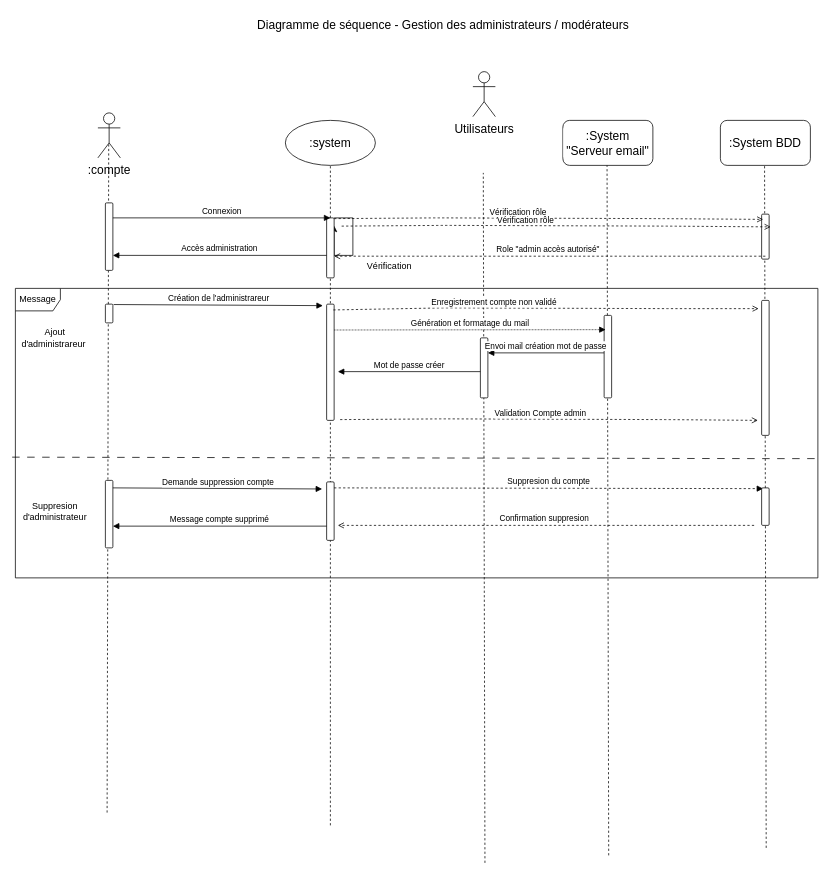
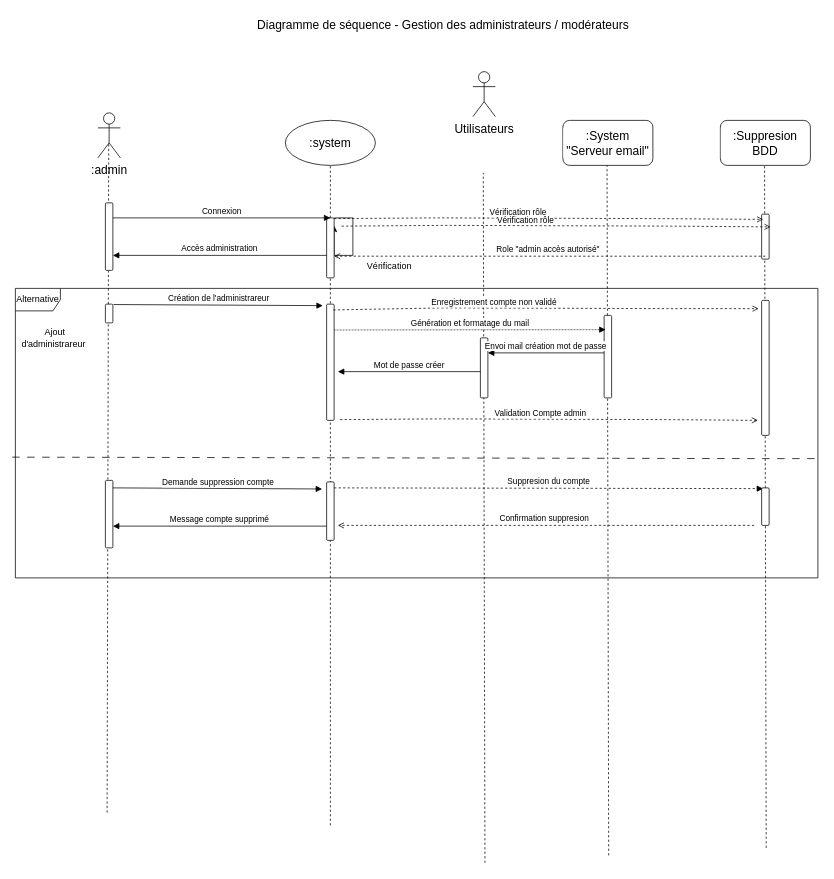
node ":System BDD": label ":System BDD" -> ":Suppresion BDD"
node ":compte": label ":compte" -> ":admin"
node "Message": label "Message" -> "Alternative"
node "Suppresion d'administrateur": removed
